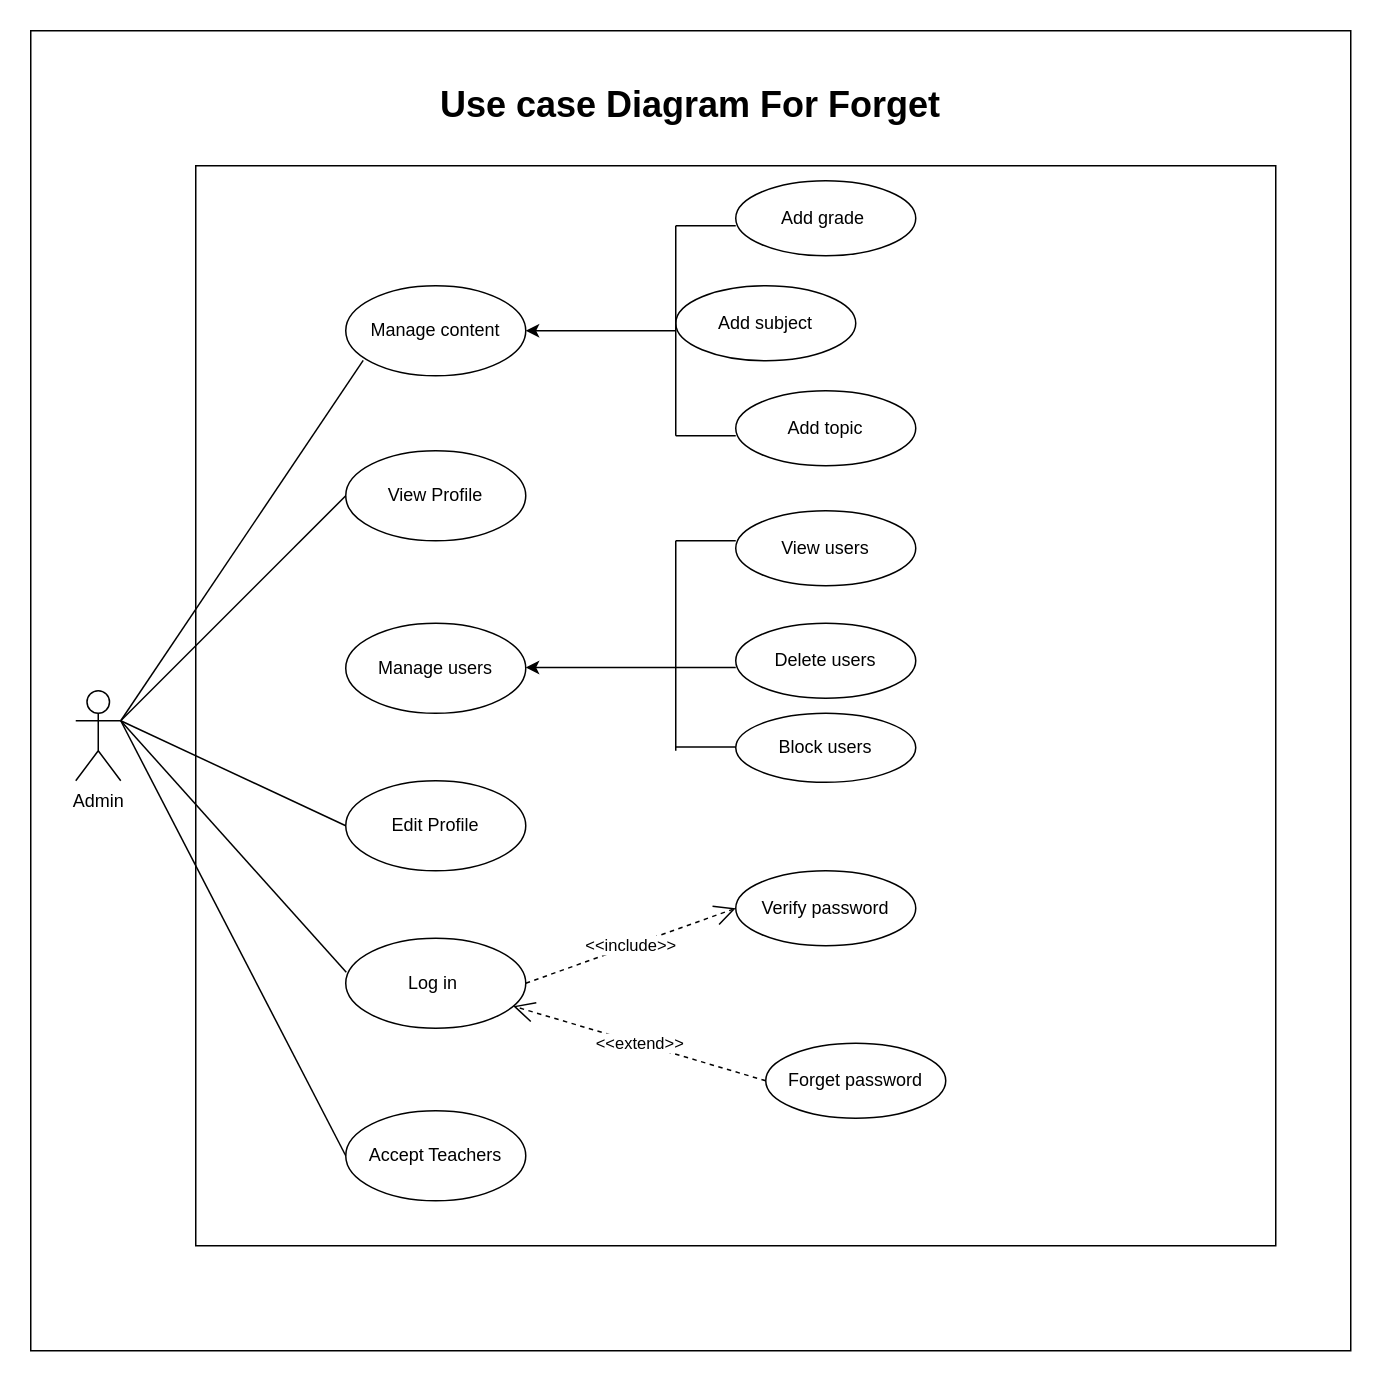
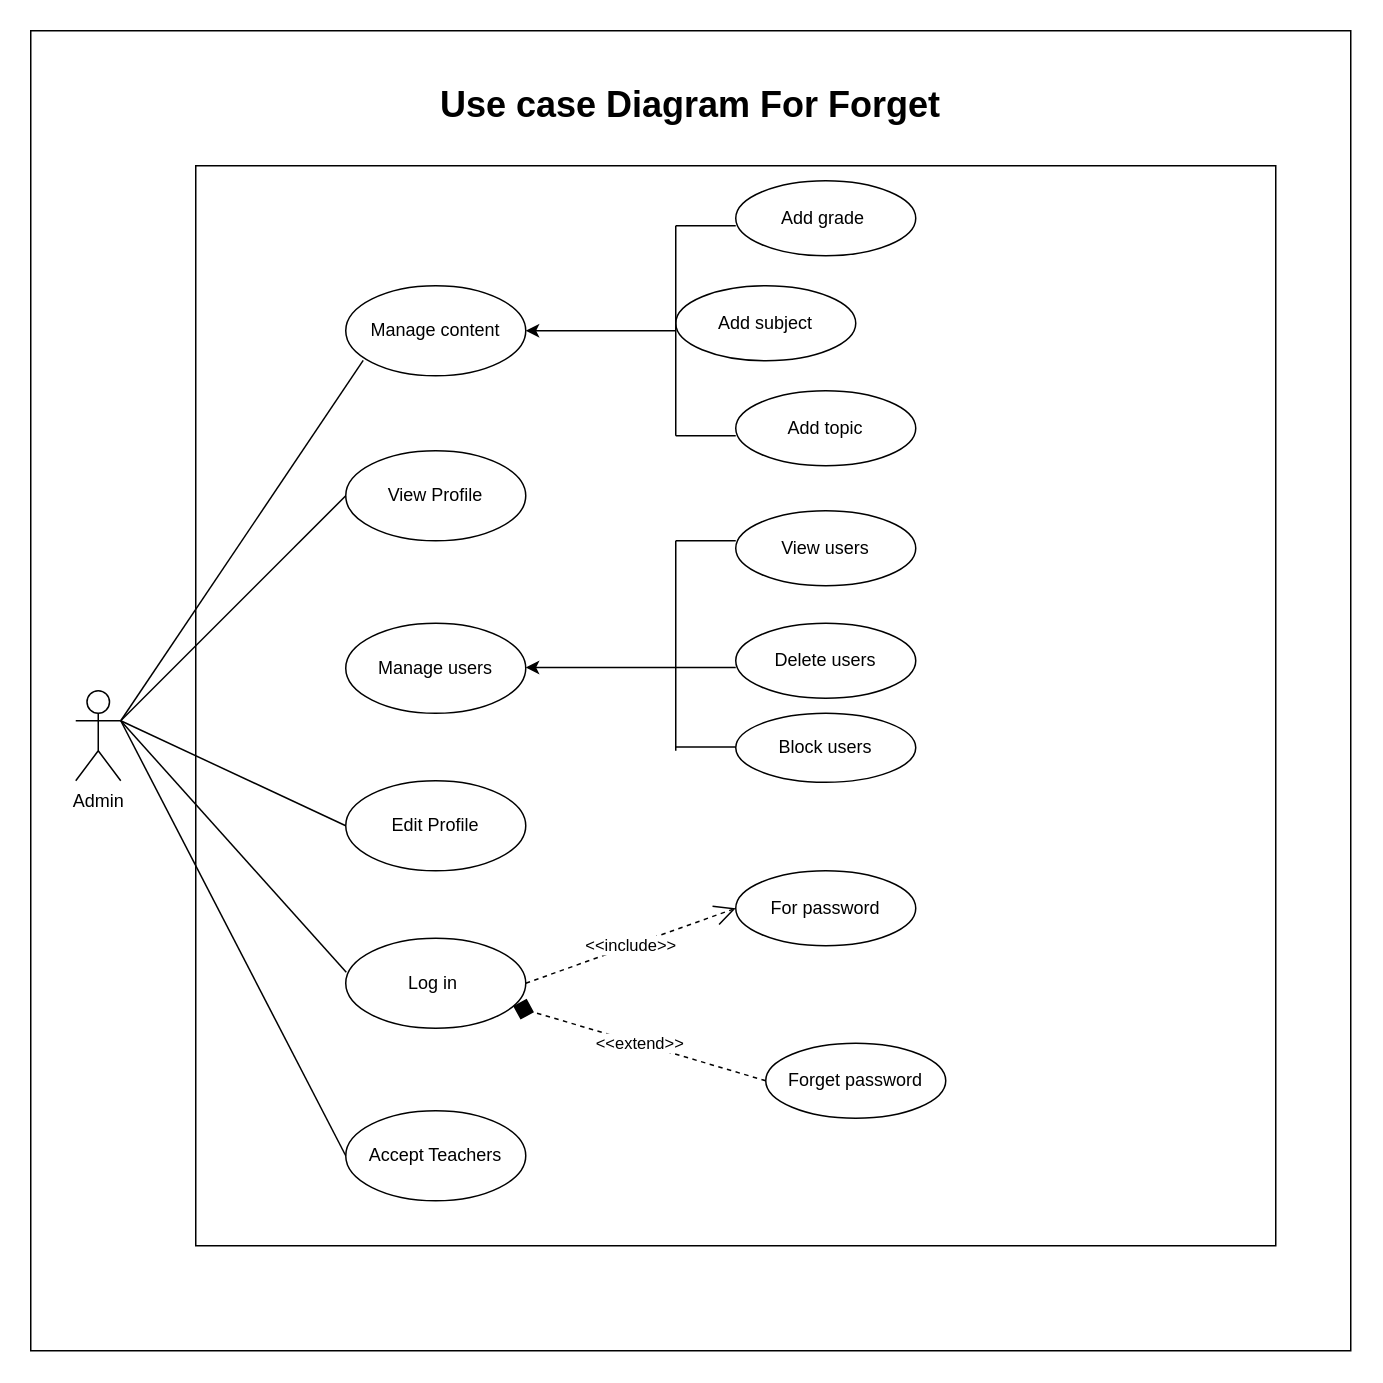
node "Verify password": label "Verify password" -> "For password"
edge "Forget password" -> "Log in": arrowhead open -> diamond
